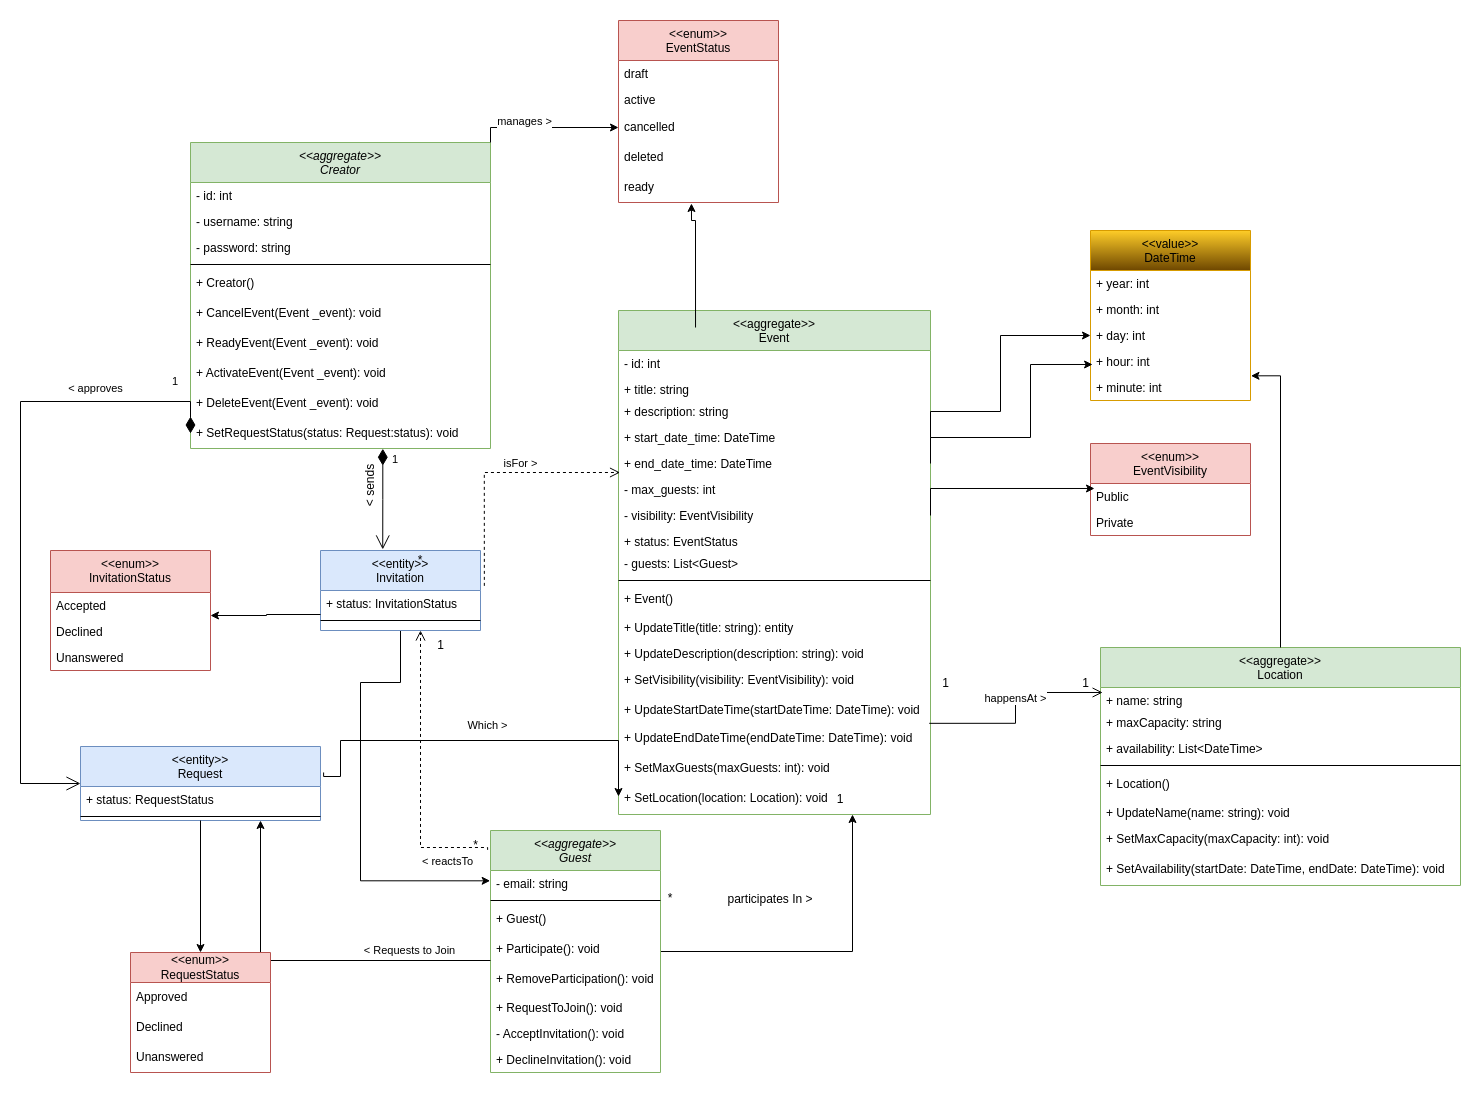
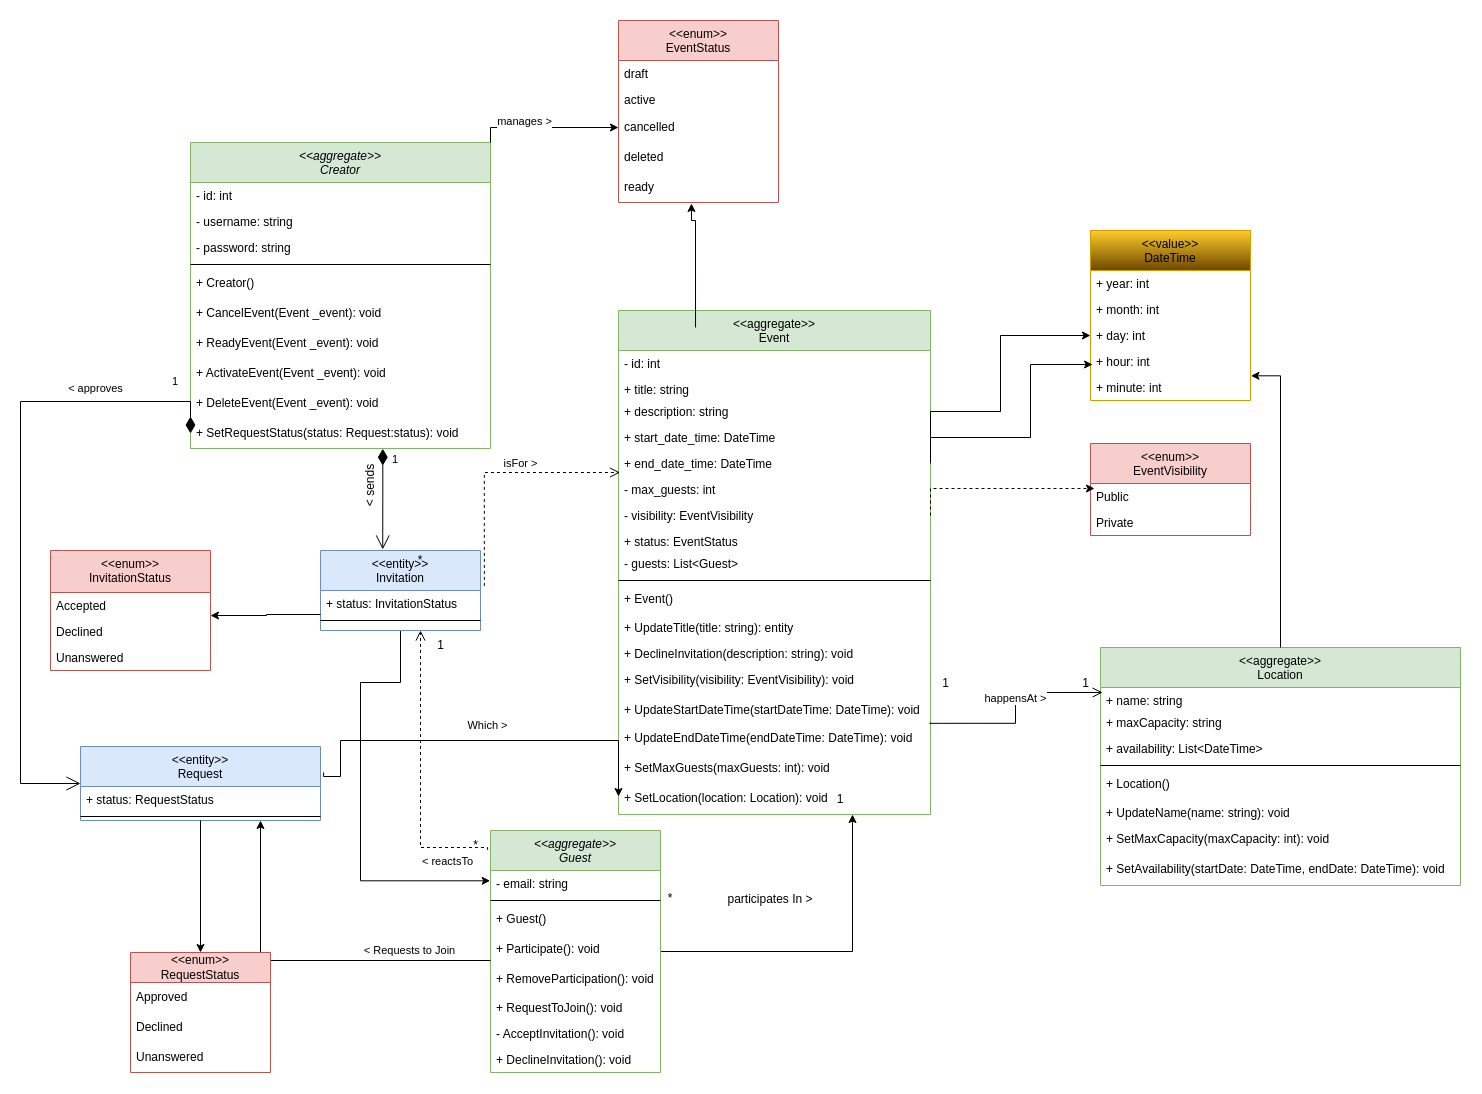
edge "- visibility: EventVisibility" -> "Public": style solid -> dashed
node "+ UpdateDescription(description: string): void": label "+ UpdateDescription(description: string): void" -> "+ DeclineInvitation(description: string): void"
